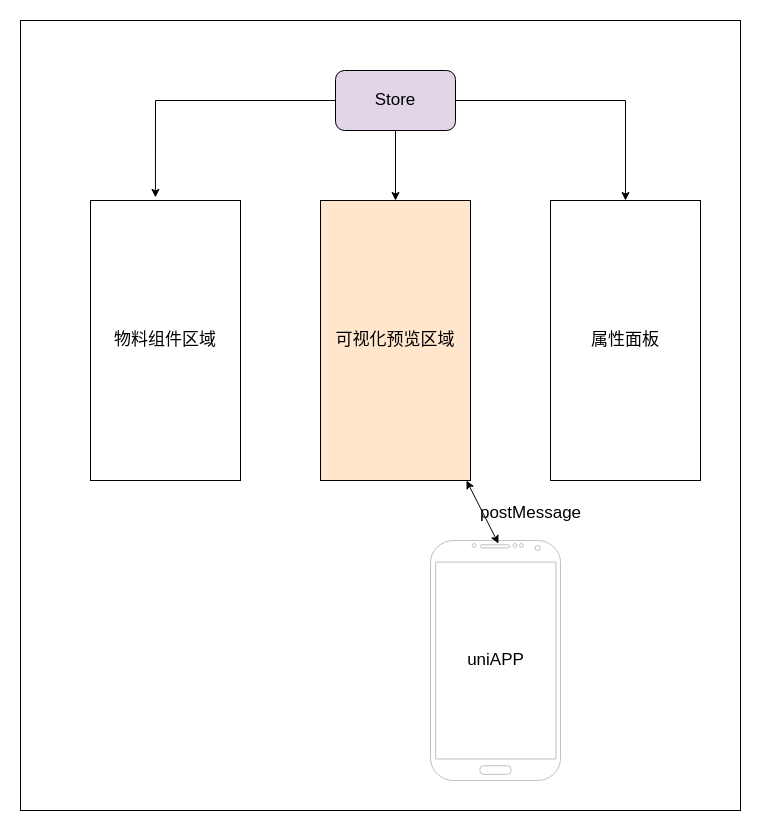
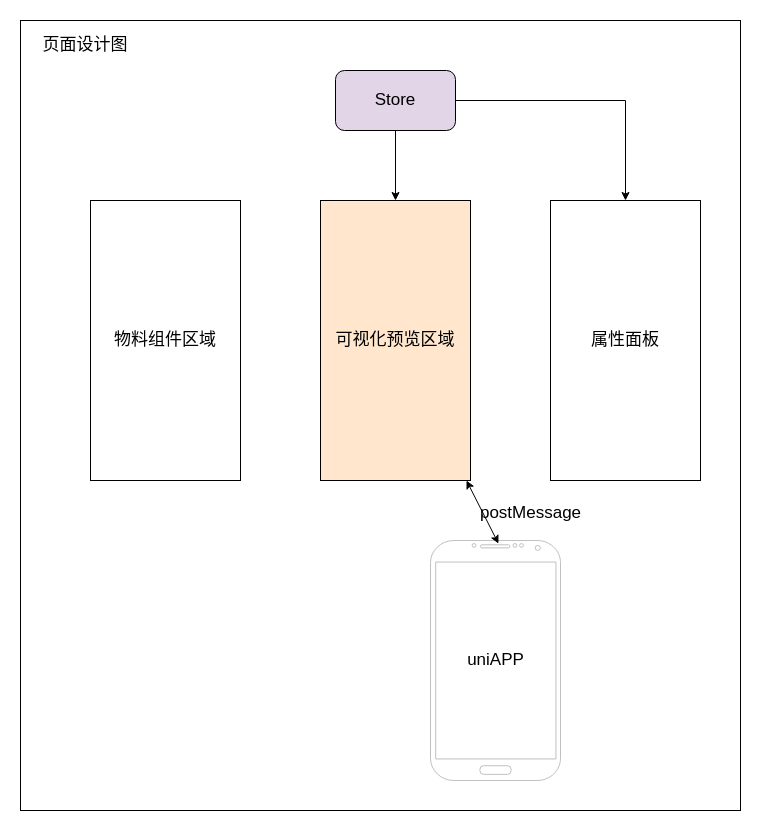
node "页面设计图": added
edge "Store" -> "物料组件区域": removed
